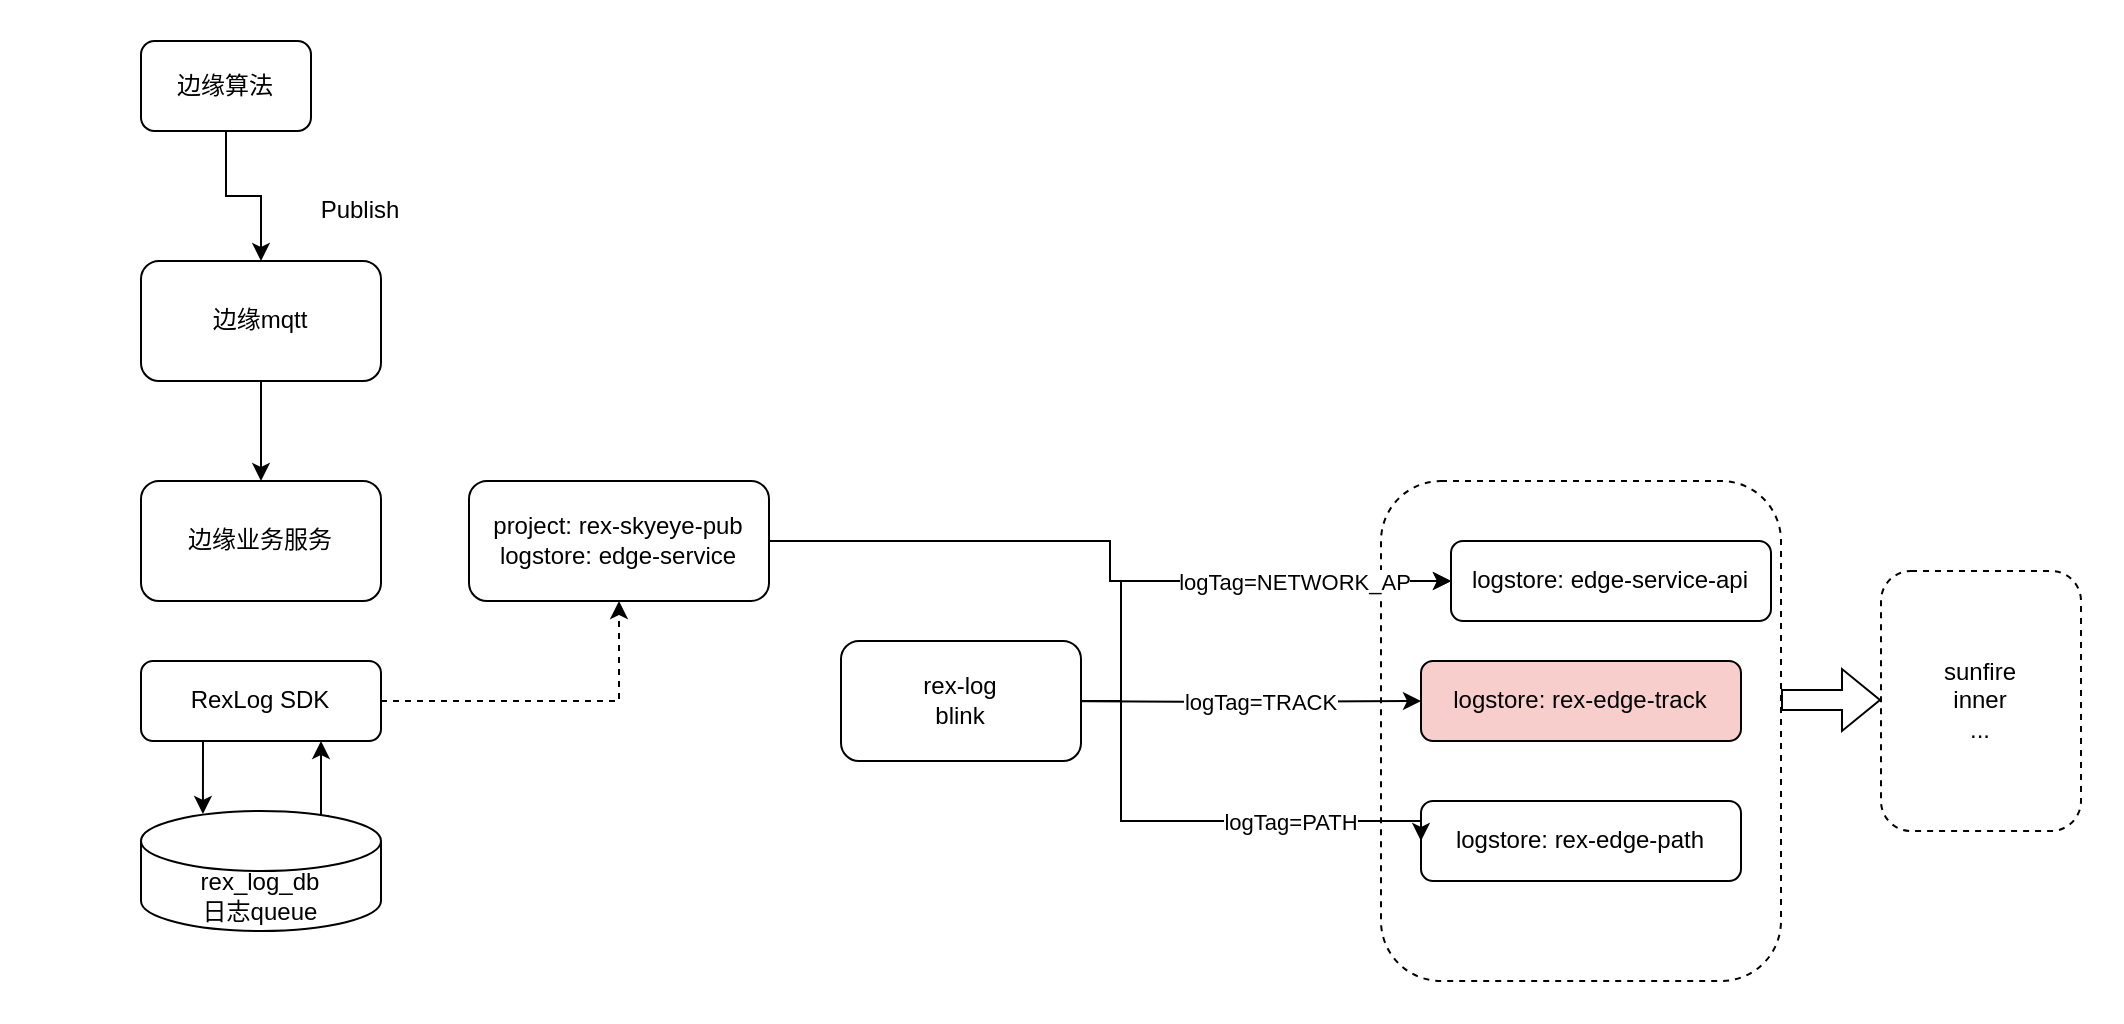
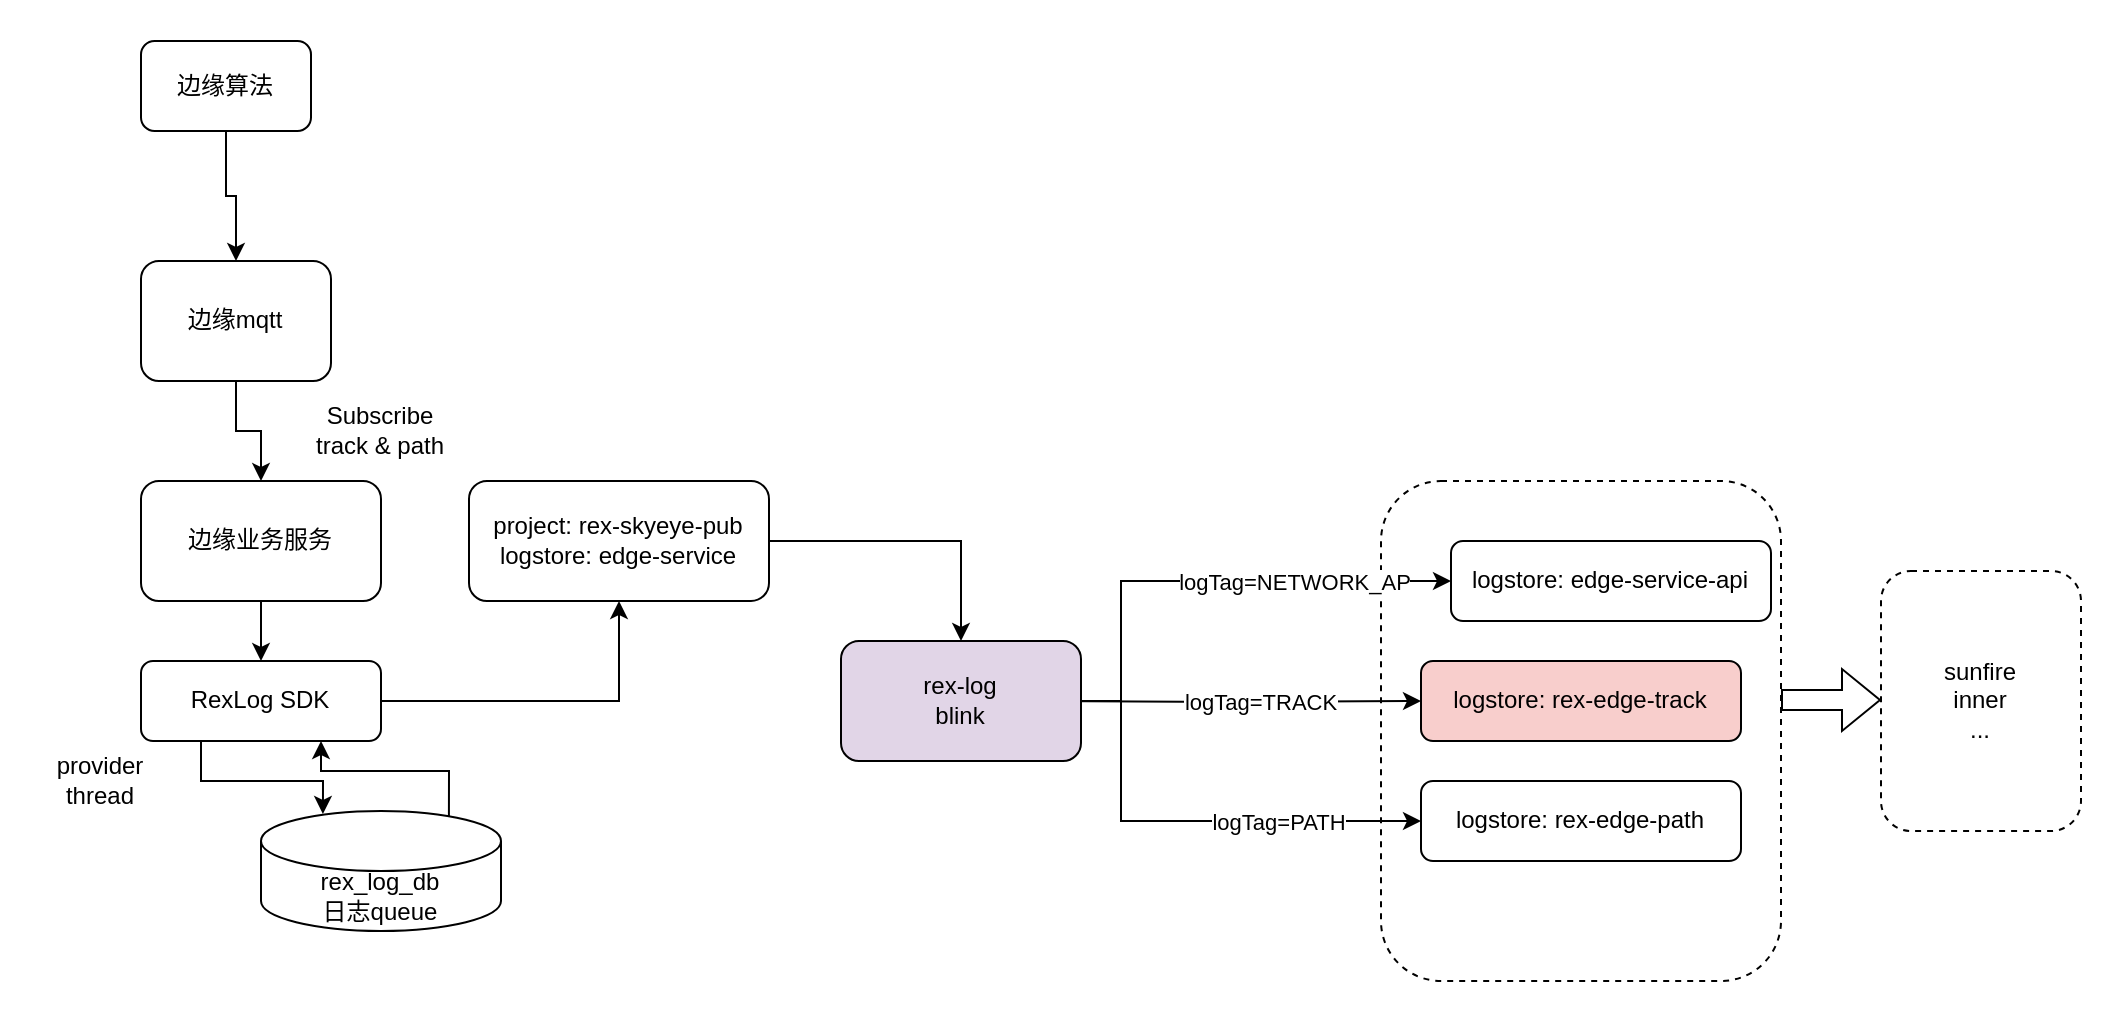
node "Publish": removed
node "边缘mqtt": size 240x120 -> 190x120
node "Subscribe track & path": added
edge "project: rex-skyeye-pub logstore: edge-service" -> "logstore: edge-service-api": now "project: rex-skyeye-pub logstore: edge-service" -> "rex-log blink"
edge "边缘业务服务" -> "RexLog SDK": added
edge "RexLog SDK" -> "project: rex-skyeye-pub logstore: edge-service": style dashed -> solid
node "rex-log blink": fillcolor #ffffff -> #e1d5e7
node "provider thread": added
node "logstore: rex-edge-path": moved (1581, 841) -> (1581, 821)
node "rex_log_db 日志queue": moved (261, 871) -> (381, 871)
